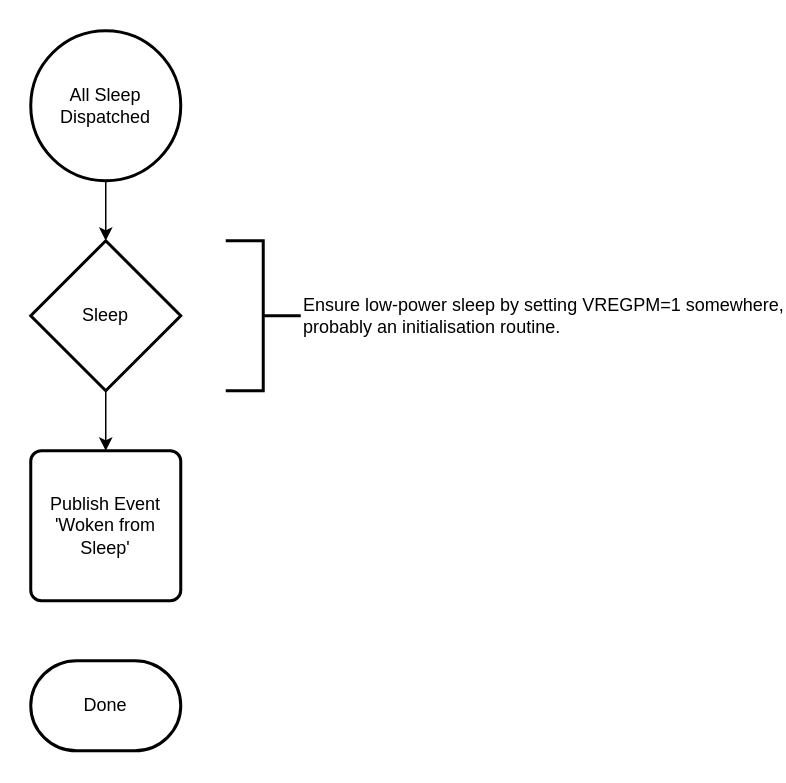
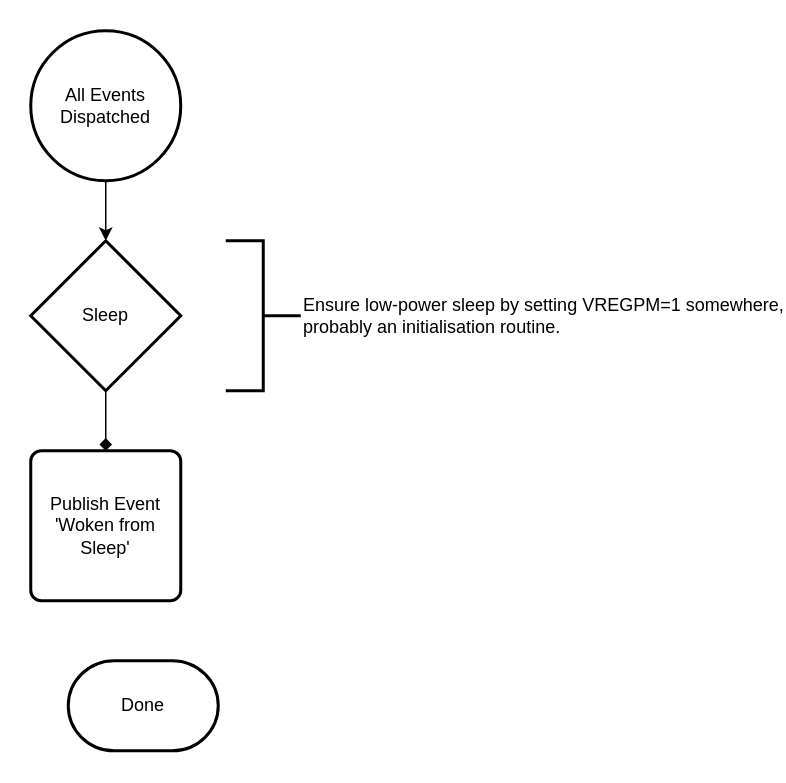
node "All Sleep Dispatched": label "All Sleep Dispatched" -> "All Events Dispatched"
edge "Sleep" -> "Publish Event 'Woken from Sleep'": arrowhead classic -> diamond
node "Done": moved (106, 706) -> (143, 706)
